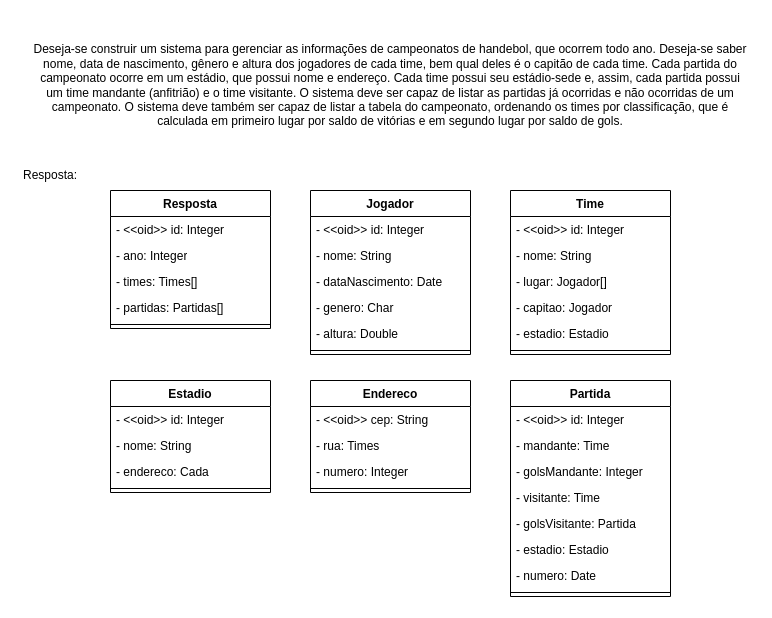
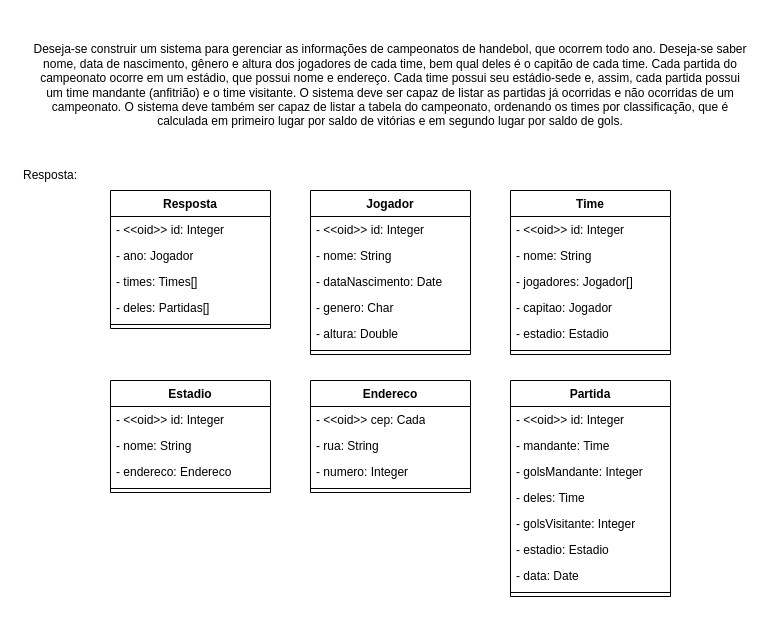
node "- ano: Integer": label "- ano: Integer" -> "- ano: Jogador"
node "- lugar: Jogador[]": label "- lugar: Jogador[]" -> "- jogadores: Jogador[]"
node "- partidas: Partidas[]": label "- partidas: Partidas[]" -> "- deles: Partidas[]"
node "- <<oid>> cep: String": label "- <<oid>> cep: String" -> "- <<oid>> cep: Cada"
node "- rua: Times": label "- rua: Times" -> "- rua: String"
node "- endereco: Cada": label "- endereco: Cada" -> "- endereco: Endereco"
node "- visitante: Time": label "- visitante: Time" -> "- deles: Time"
node "- golsVisitante: Partida": label "- golsVisitante: Partida" -> "- golsVisitante: Integer"
node "- numero: Date": label "- numero: Date" -> "- data: Date"
